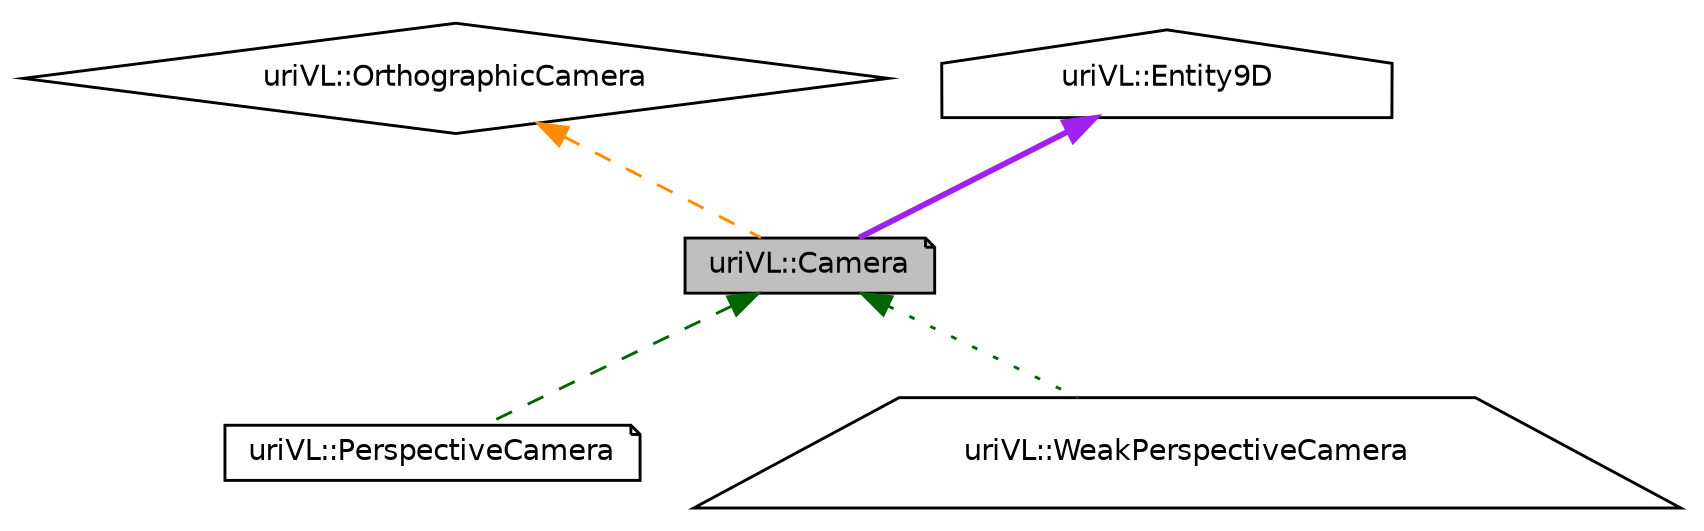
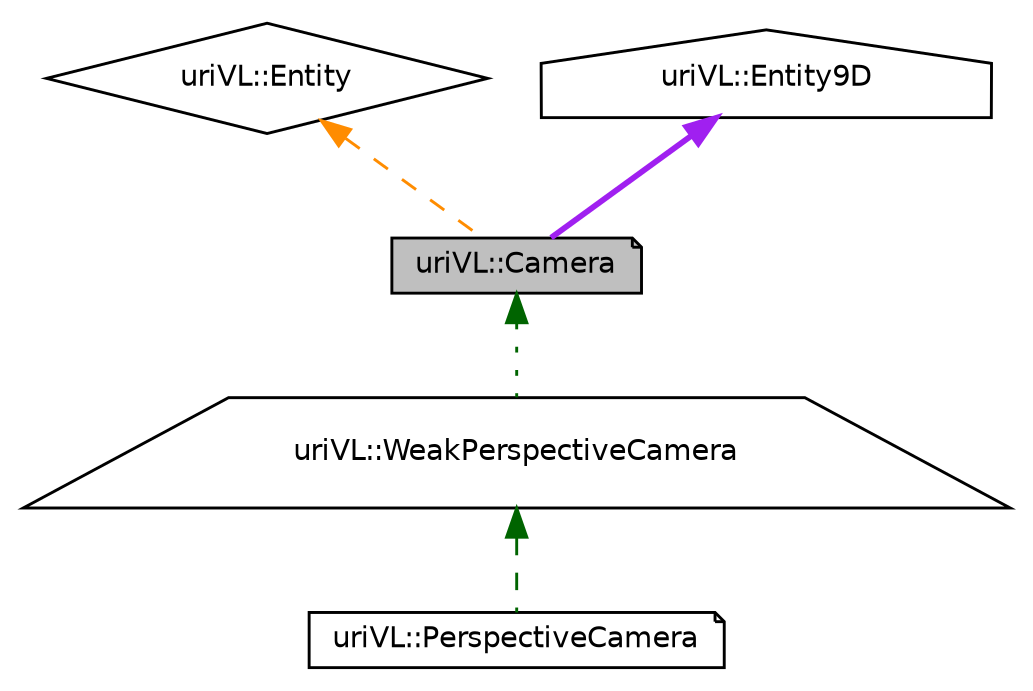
node "uriVL::OrthographicCamera": label "uriVL::OrthographicCamera" -> "uriVL::Entity"
edge "uriVL::PerspectiveCamera" -> "uriVL::Camera": now "uriVL::PerspectiveCamera" -> "uriVL::WeakPerspectiveCamera"
